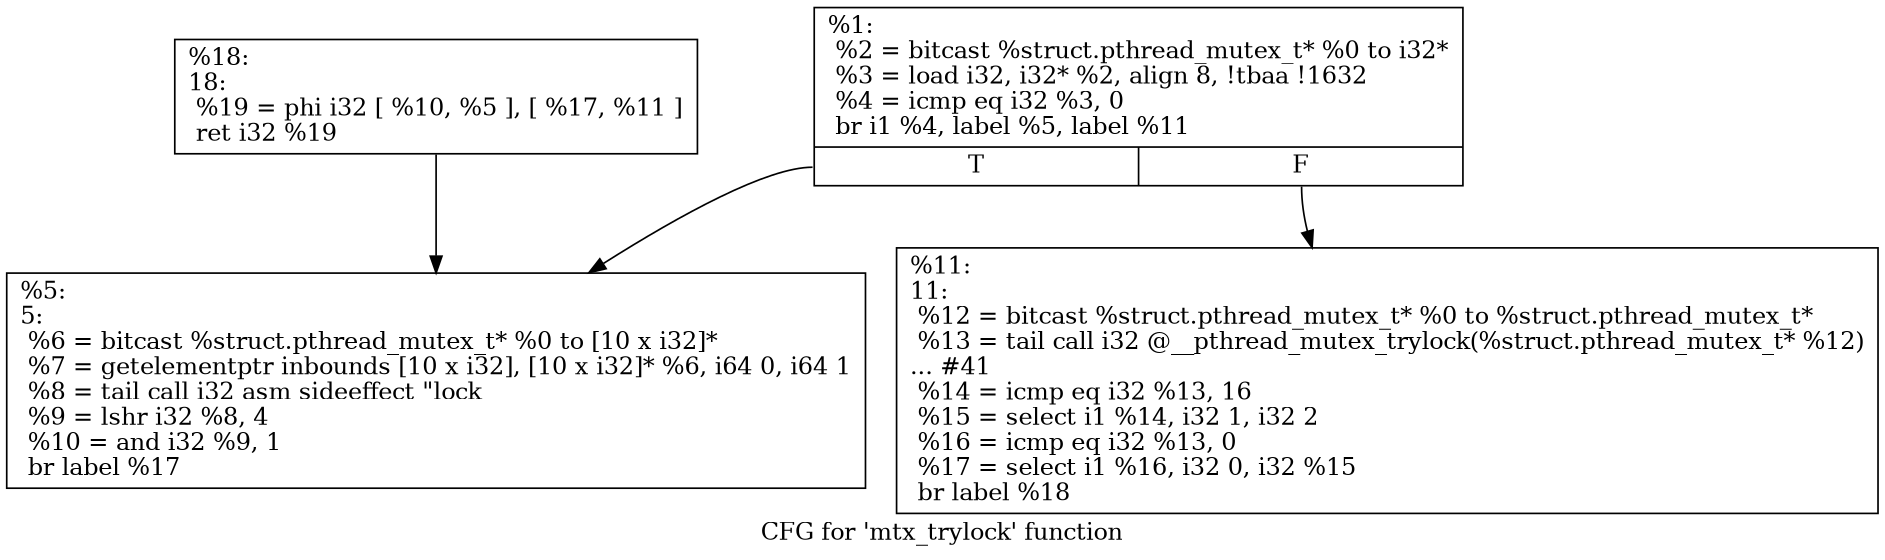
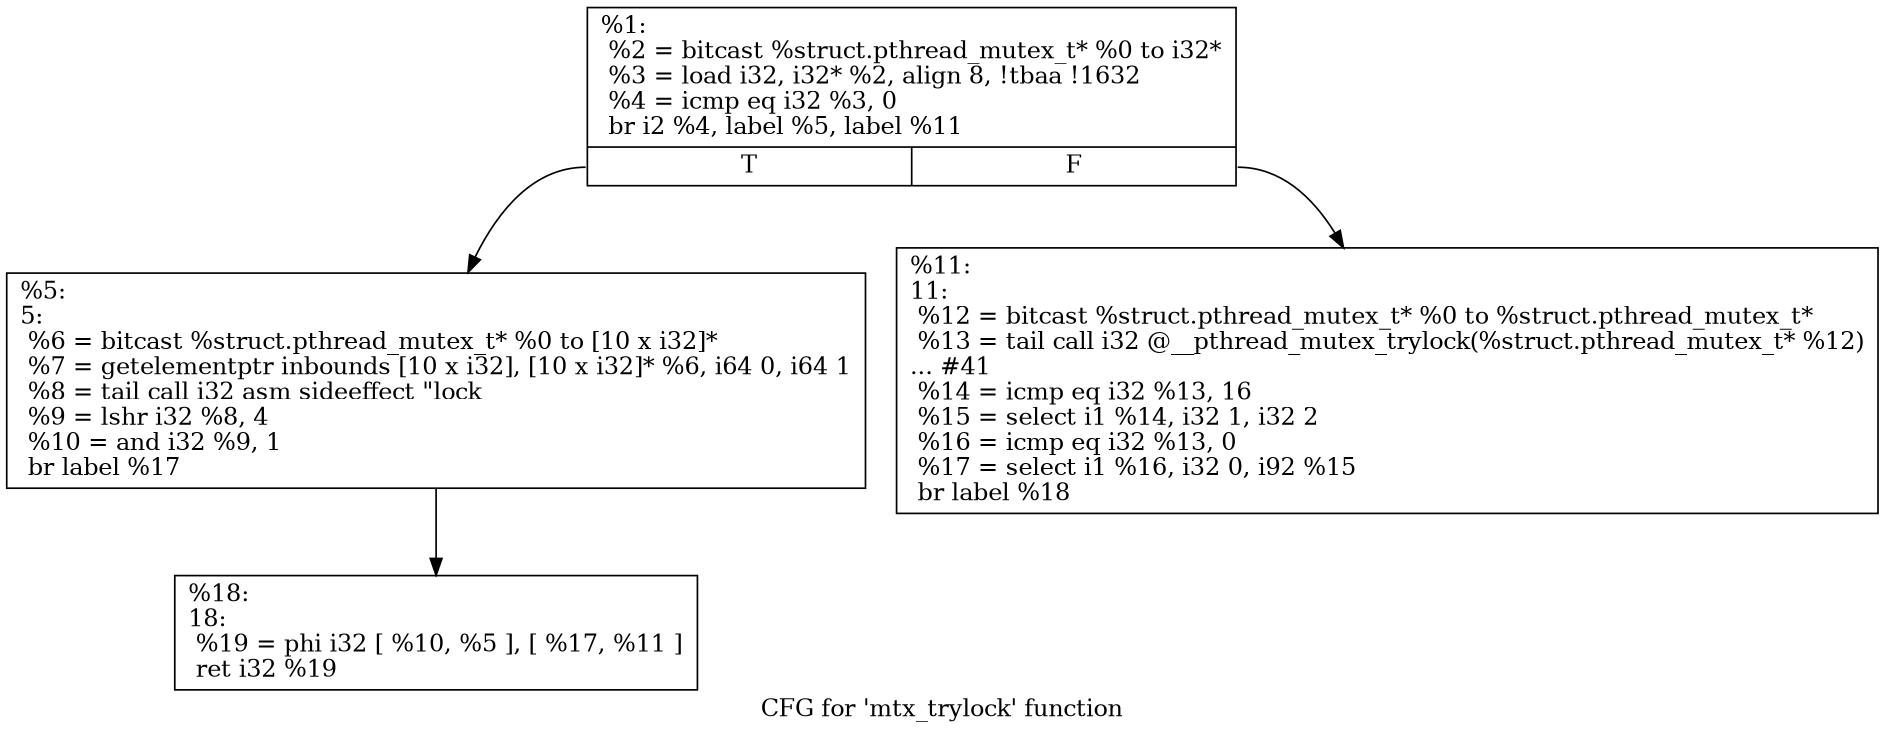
node "%1:": text "br i1 %4, label %5, label %11" -> "br i2 %4, label %5, label %11"
edge "%18:" -> "%5:": reversed
node "%11:": text "%17 = select i1 %16, i32 0, i32 %15" -> "%17 = select i1 %16, i32 0, i92 %15"
